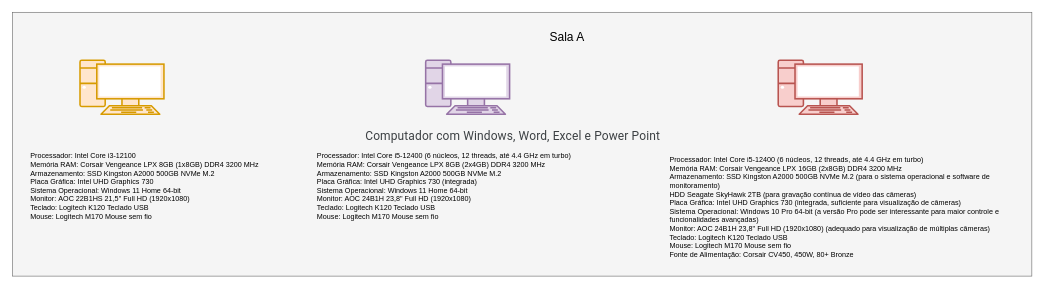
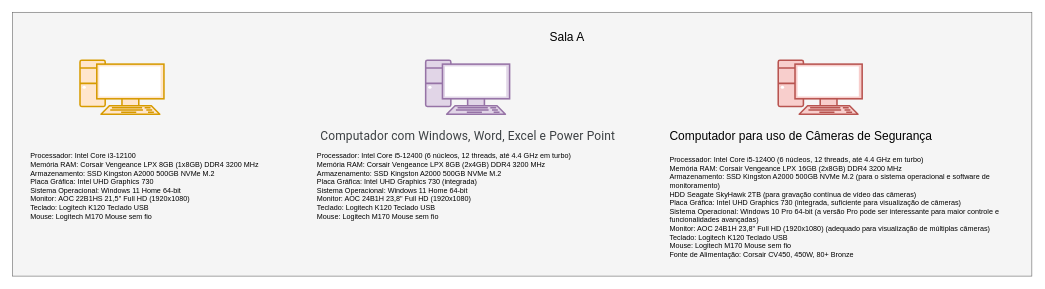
node "Computador com Windows, Word, Excel e Power Point": moved (513, 135) -> (468, 135)
node "Computador para uso de Câmeras de Segurança": added
